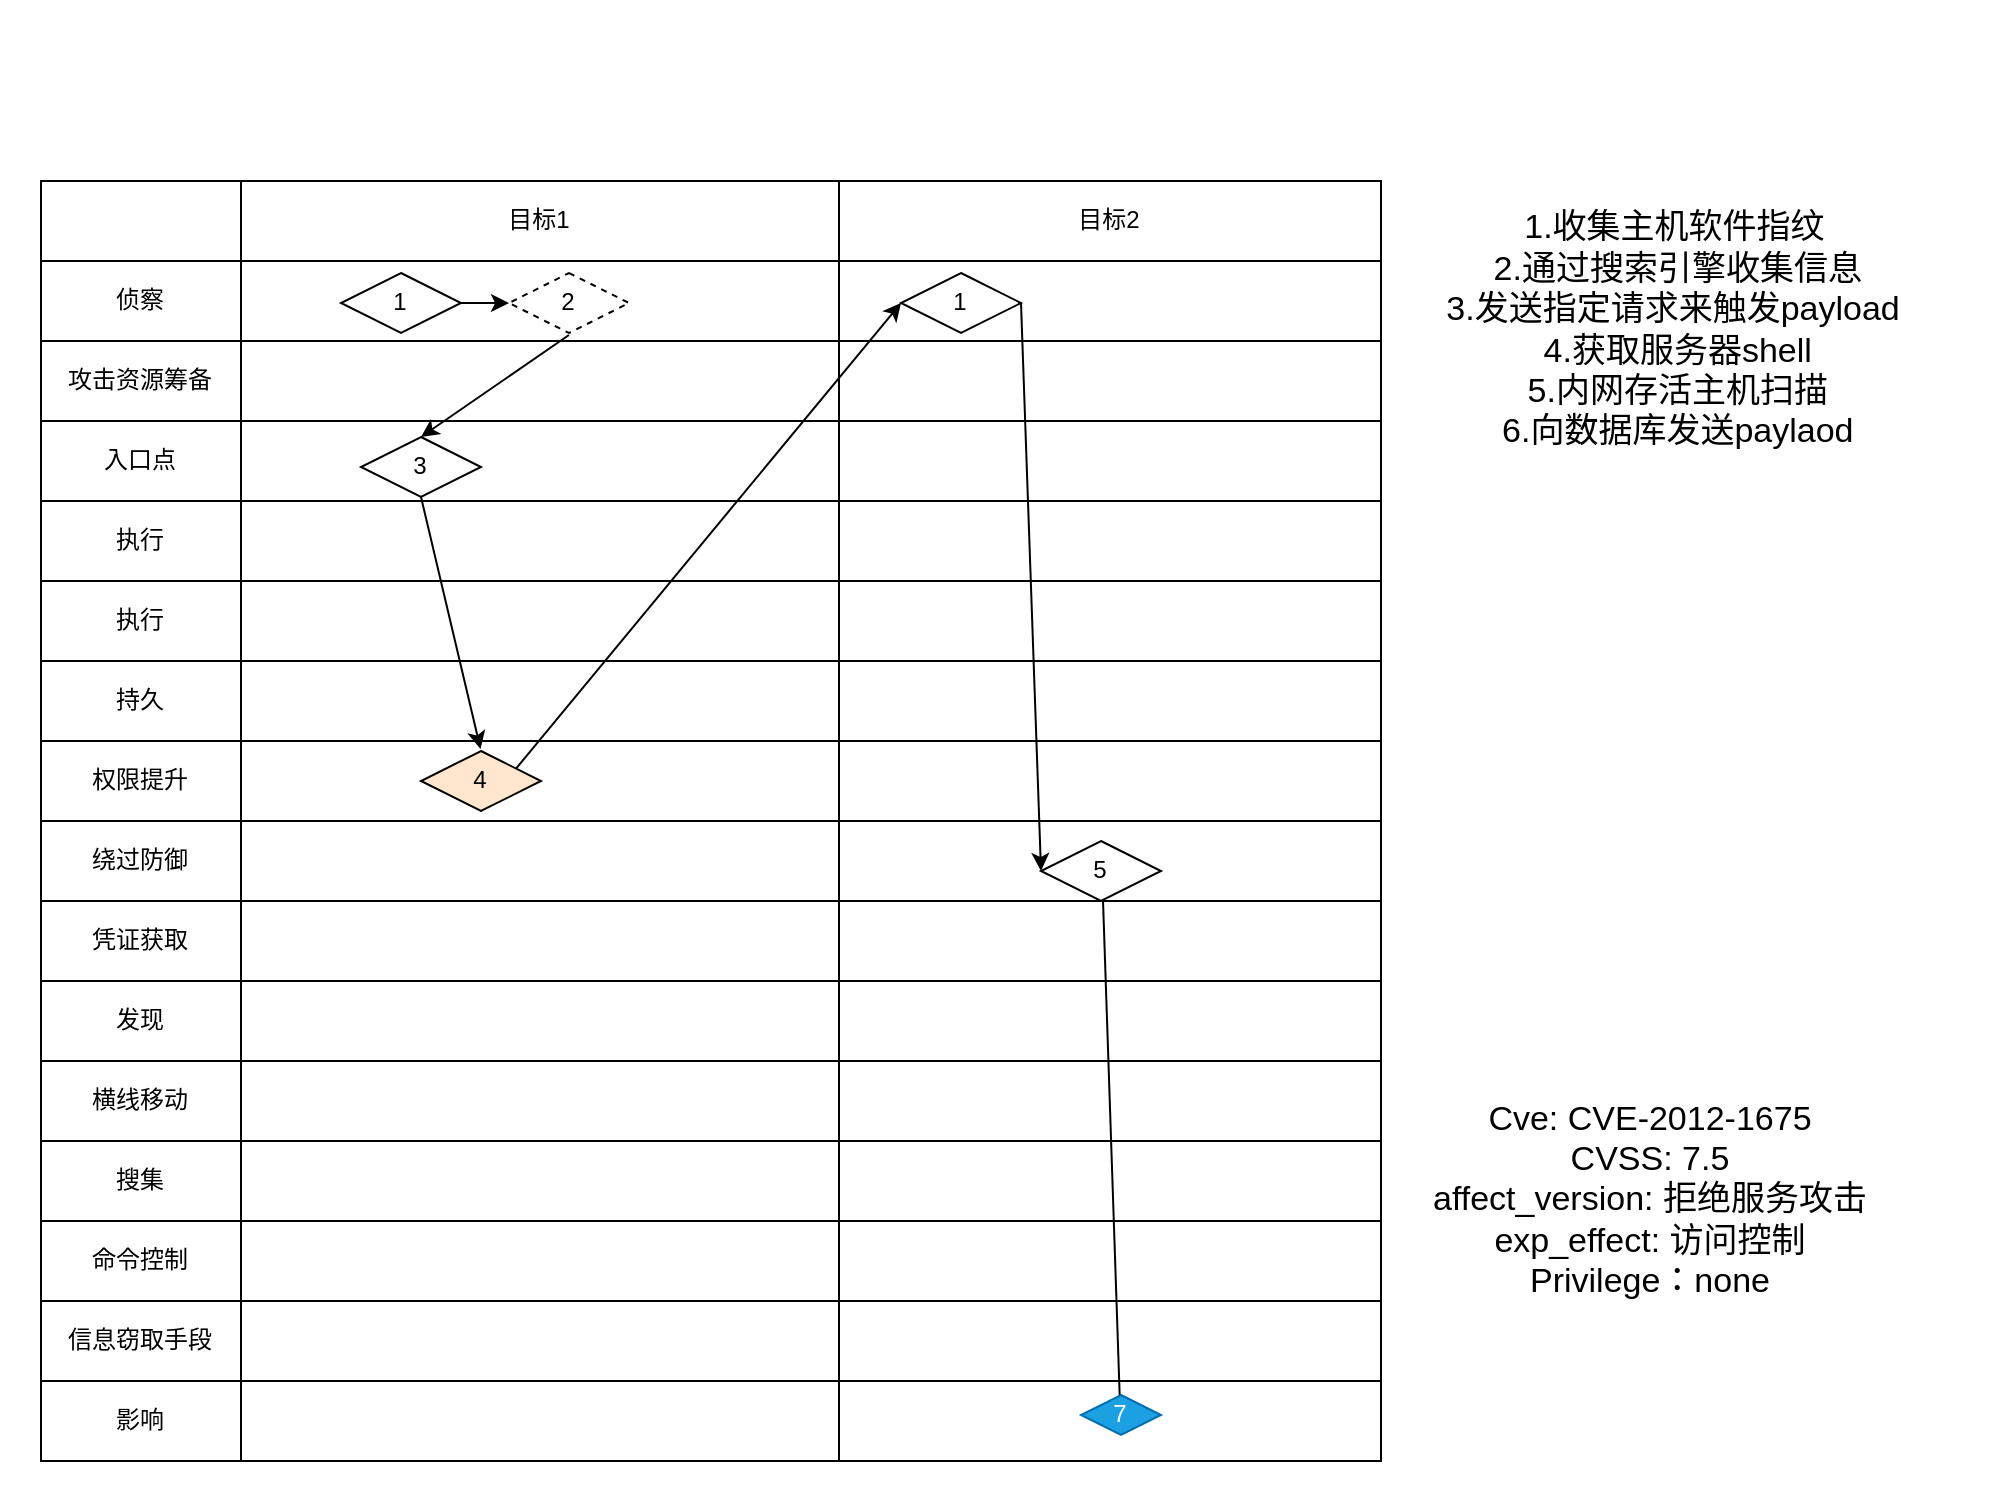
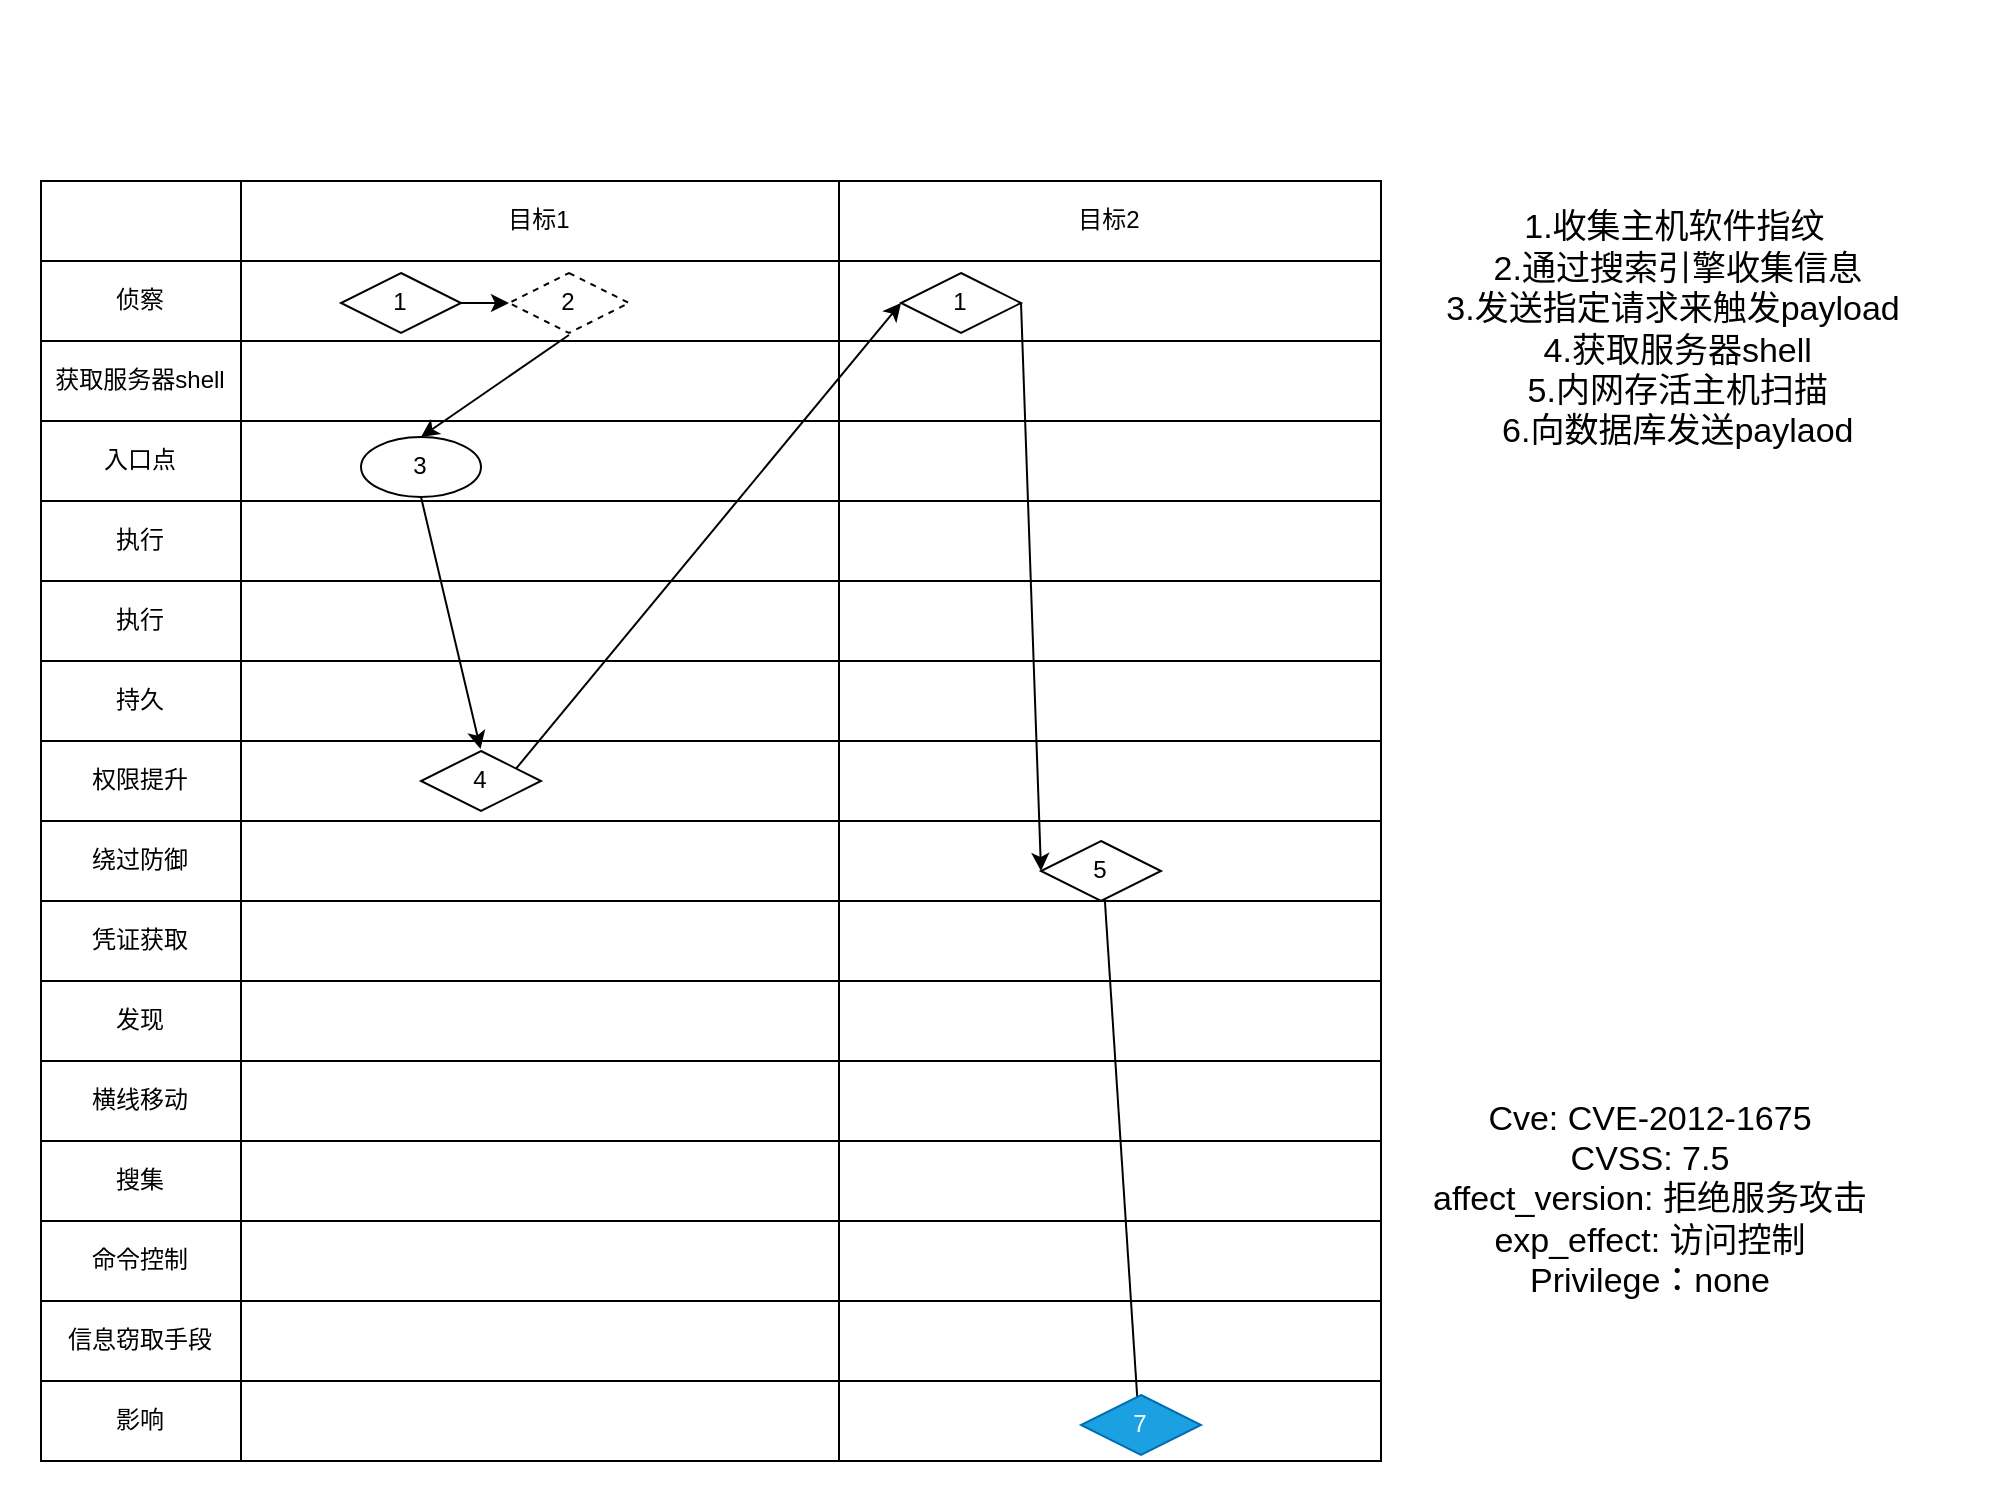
node "攻击资源筹备": label "攻击资源筹备" -> "获取服务器shell"
node "3": shape diamond -> ellipse
node "4": fillcolor #ffe6cc -> #ffffff
node "7": size 80x40 -> 120x60
